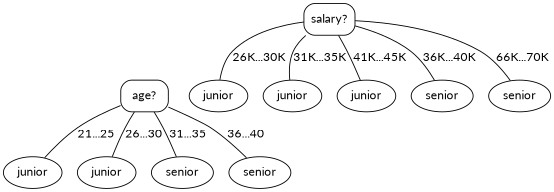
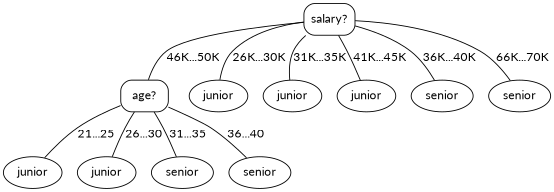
edge "salary?" -- "age?": added, label "46K...50K"
